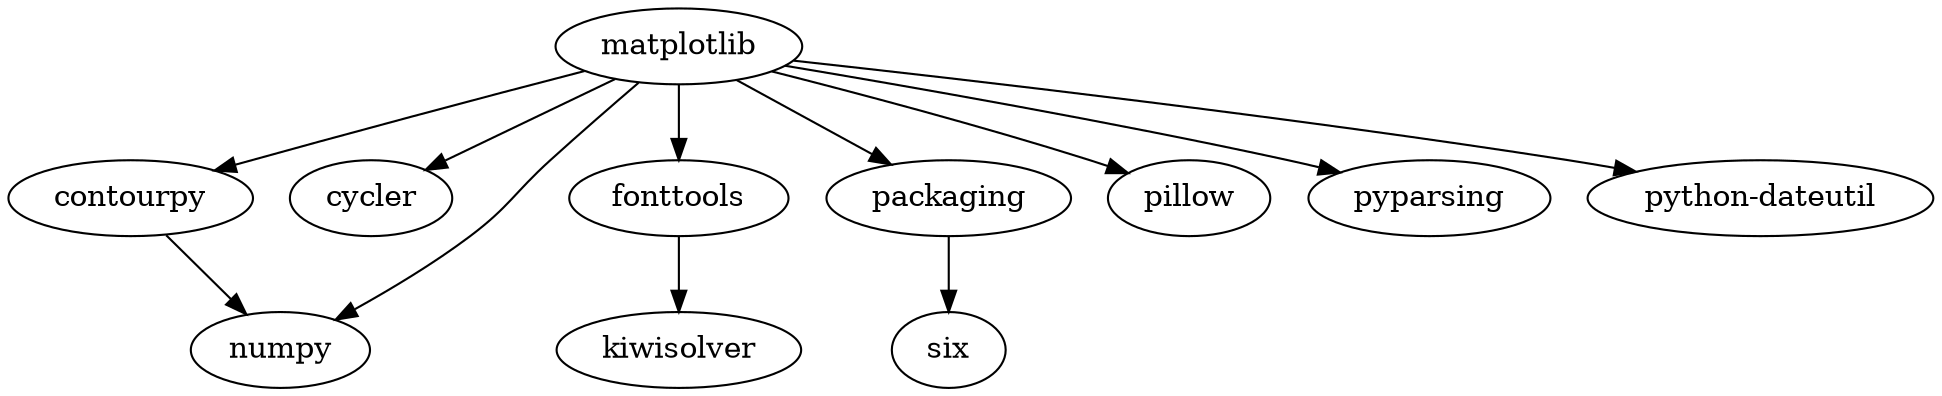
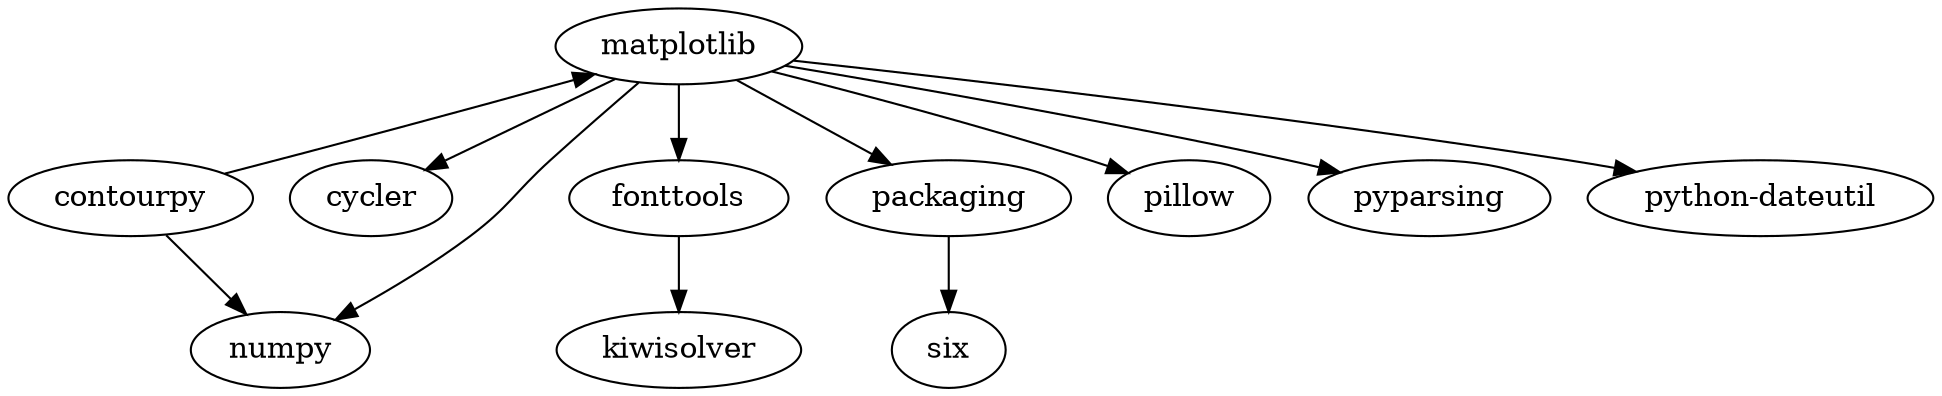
edge "matplotlib" -> "contourpy": reversed
